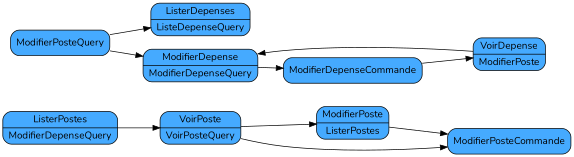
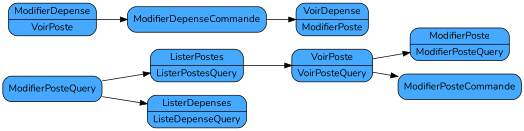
edge "VoirDepense" -> "ModifierDepense": removed
edge "ModifierPosteQuery" -> "ModifierDepense": now "ModifierPosteQuery" -> "ListerPostes"
node "ModifierDepense": text "ModifierDepenseQuery" -> "VoirPoste"
edge "ModifierPoste" -> "ModifierPosteCommande": removed
node "ModifierPoste": text "ListerPostes" -> "ModifierPosteQuery"
node "ListerPostes": text "ModifierDepenseQuery" -> "ListerPostesQuery"
